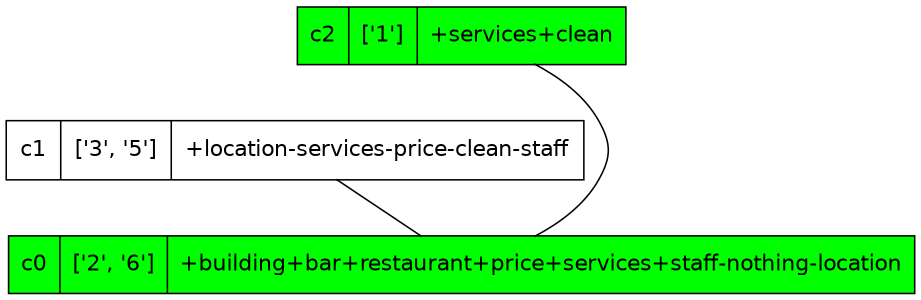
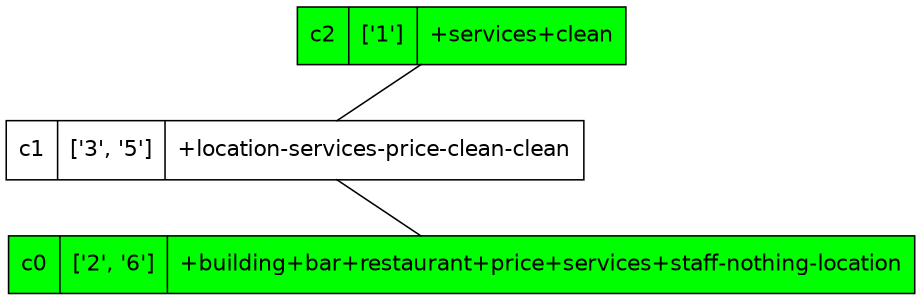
node "c1": text "+location-services-price-clean-staff" -> "+location-services-price-clean-clean"
edge "c2" -- "c0": now "c2" -- "c1"
